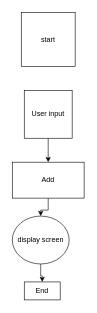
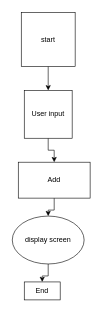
edge "start" -> "User input": added
node "Add": moved (48, 180) -> (54, 180)
node "display screen": size 57x48 -> 72x48
